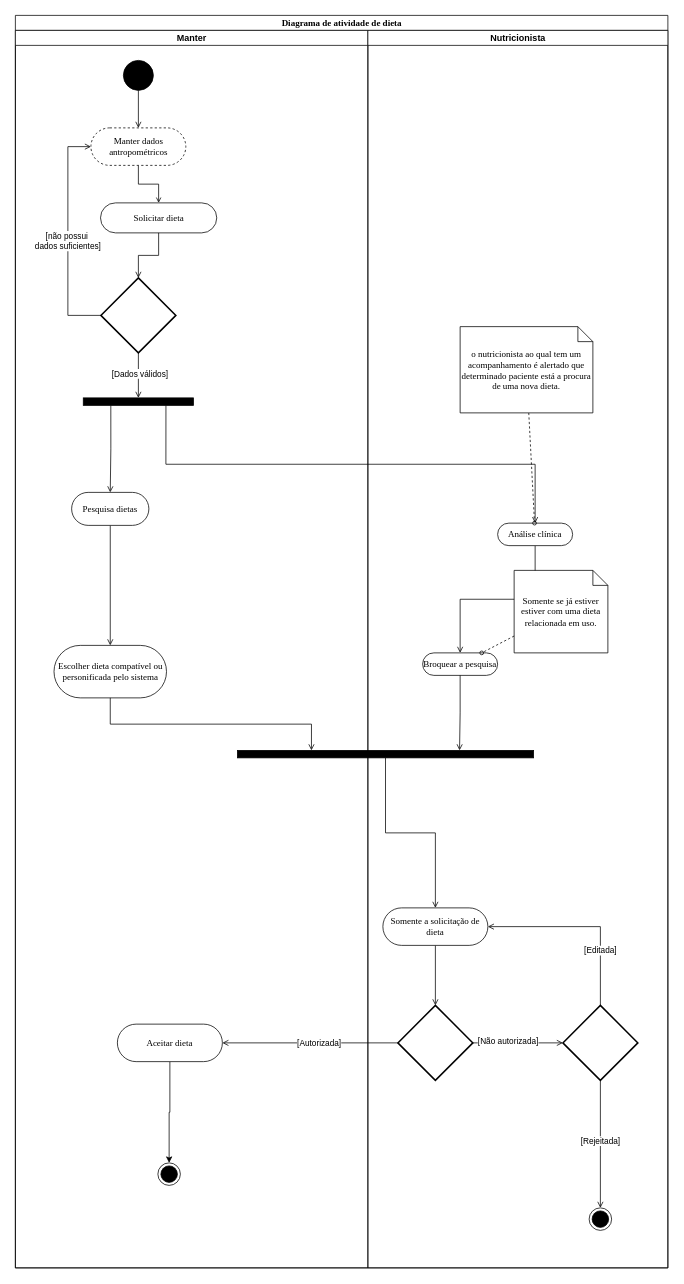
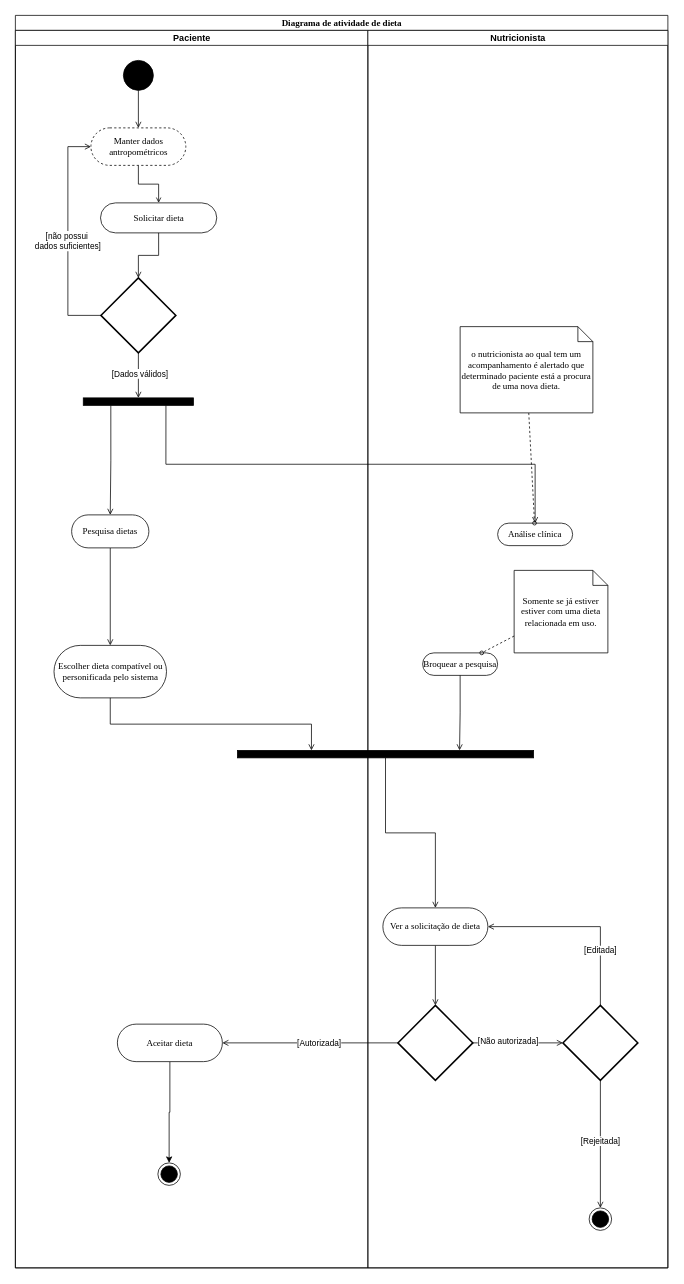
node "Manter": label "Manter" -> "Paciente"
node "Pesquisa dietas": moved (110, 509) -> (110, 531)
edge "Análise clínica" -> "Broquear a pesquisa": removed
node "Somente a solicitação de dieta": label "Somente a solicitação de dieta" -> "Ver a solicitação de dieta"
